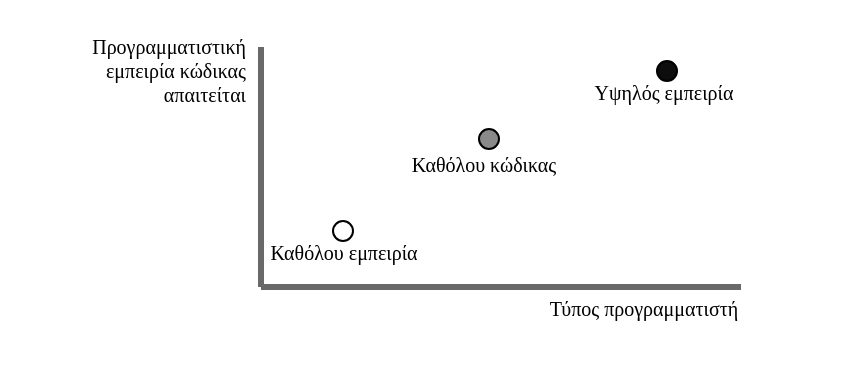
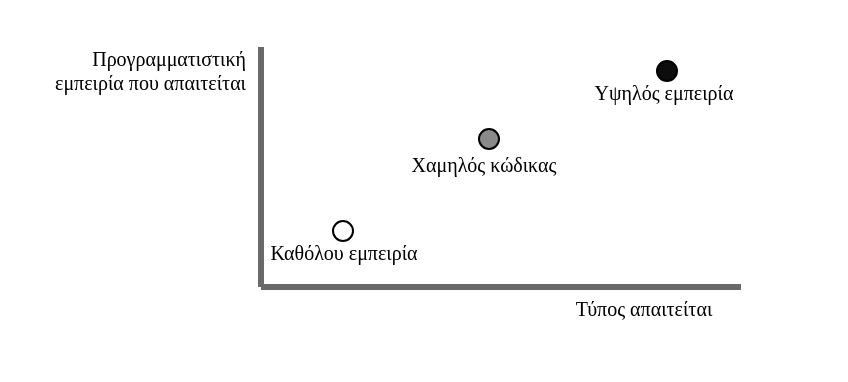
node "Προγραμματιστική εμπειρία κώδικας απαιτείται": label "Προγραμματιστική εμπειρία κώδικας απαιτείται" -> "Προγραμματιστική εμπειρία που απαιτείται"
node "Καθόλου κώδικας": label "Καθόλου κώδικας" -> "Χαμηλός κώδικας"
node "Τύπος προγραμματιστή": label "Τύπος προγραμματιστή" -> "Τύπος απαιτείται"
